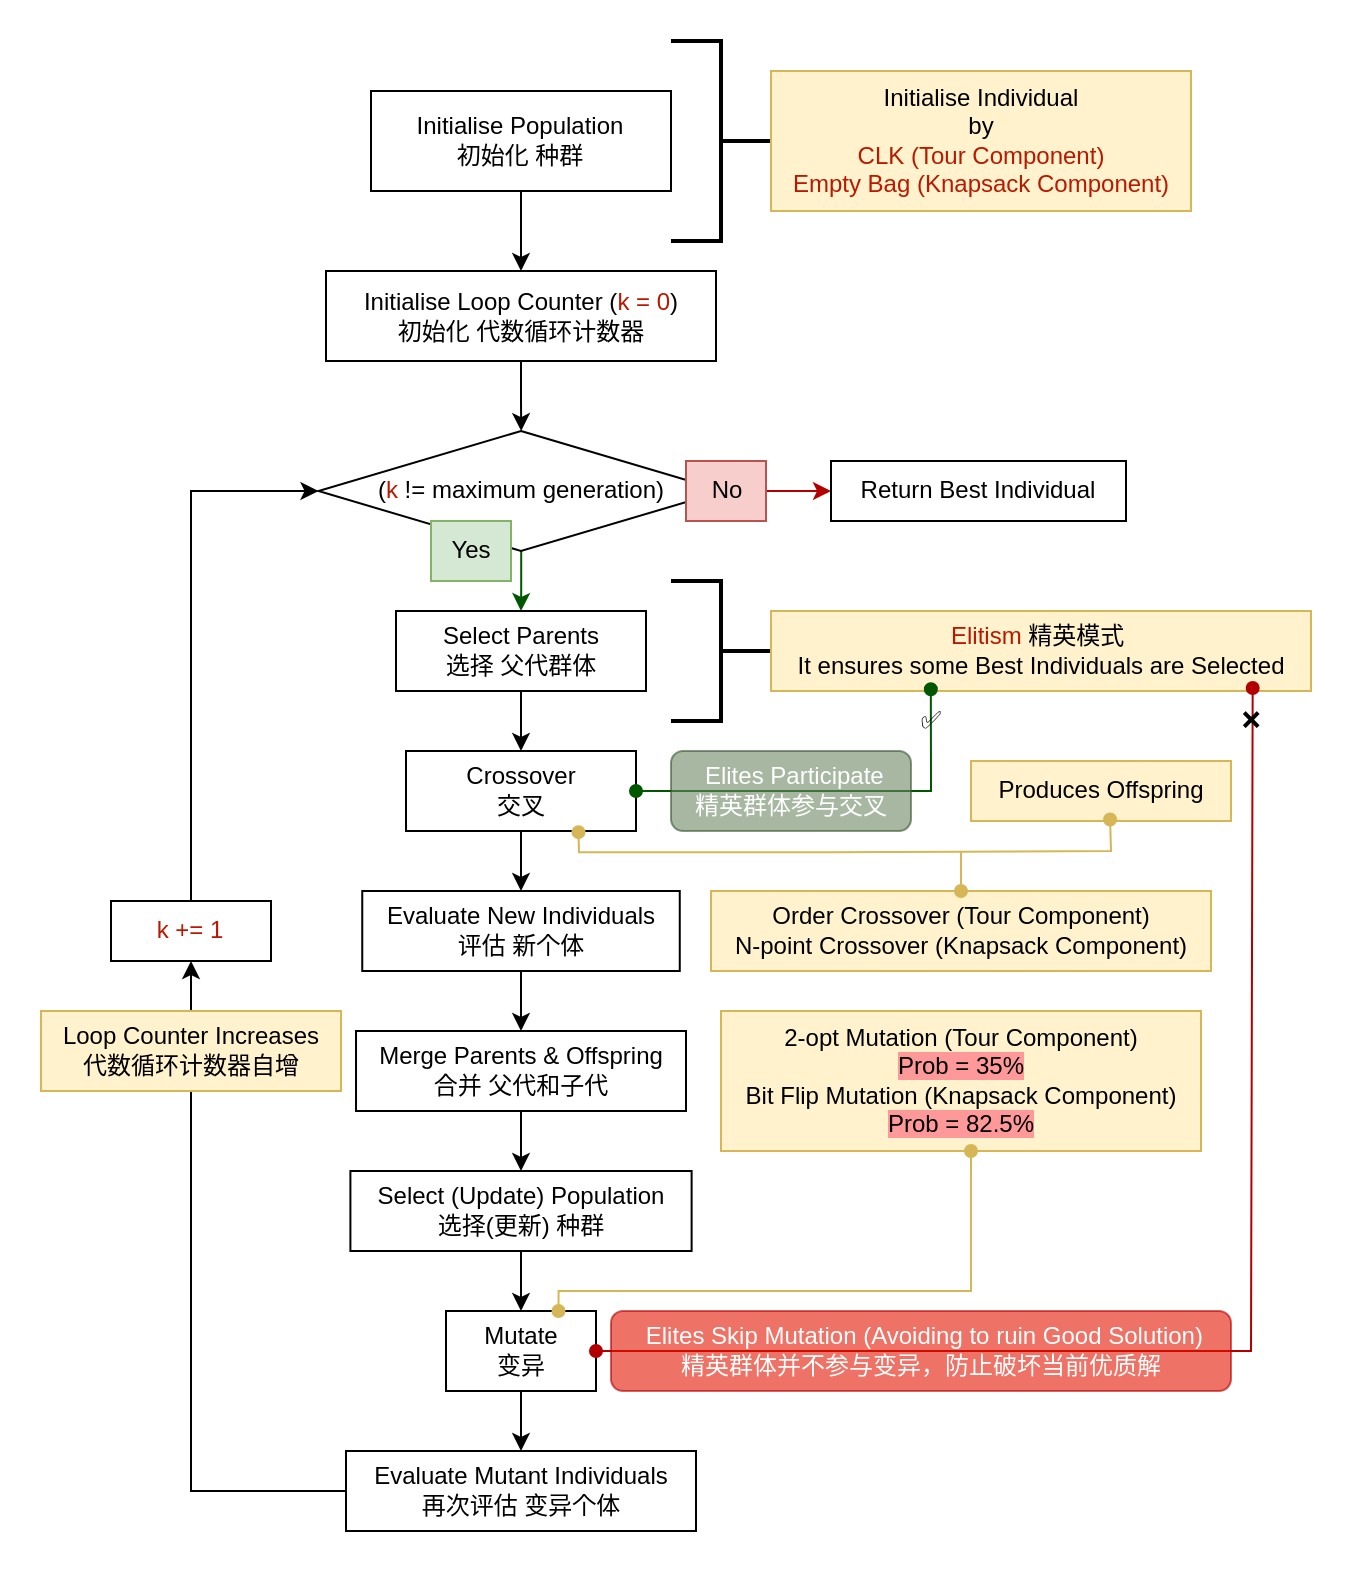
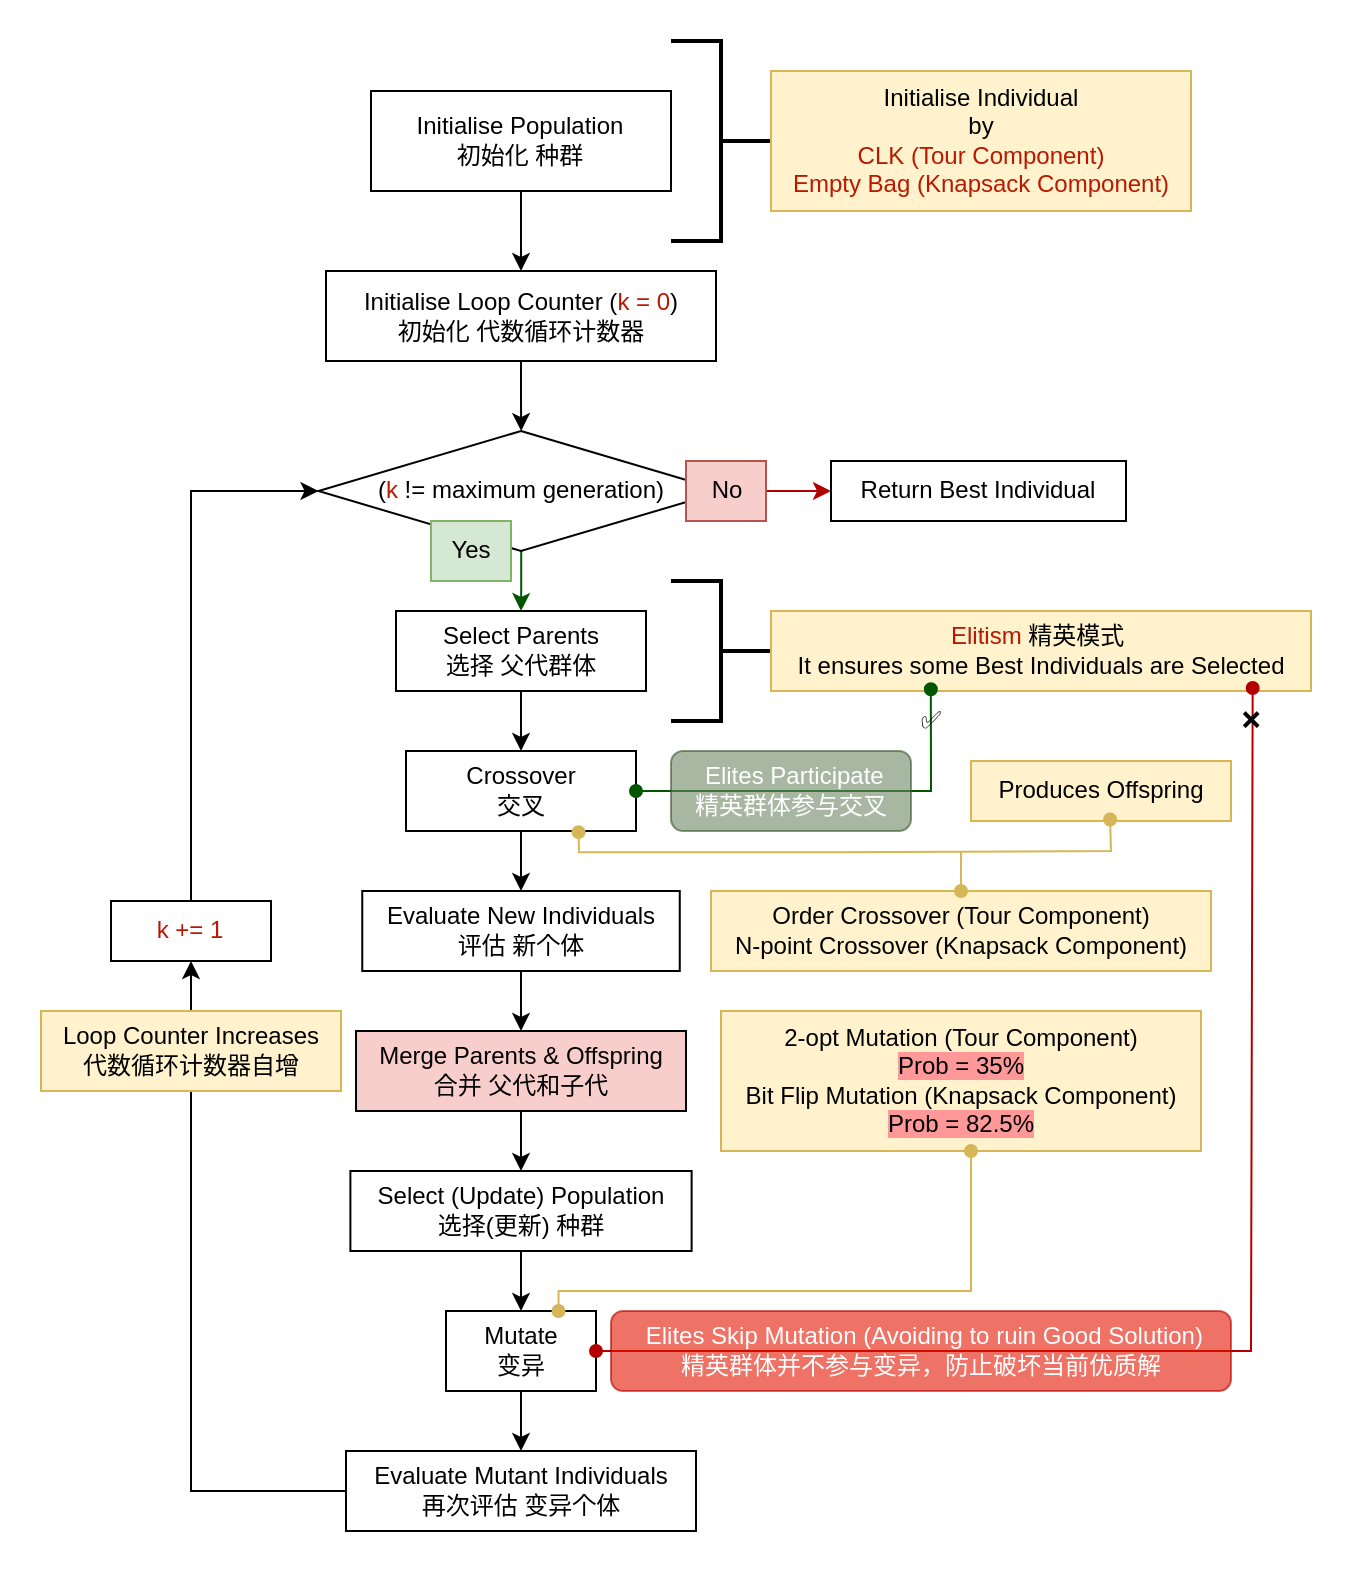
node "Merge Parents & Offspring 合并 父代和子代": fillcolor #ffffff -> #f8cecc
